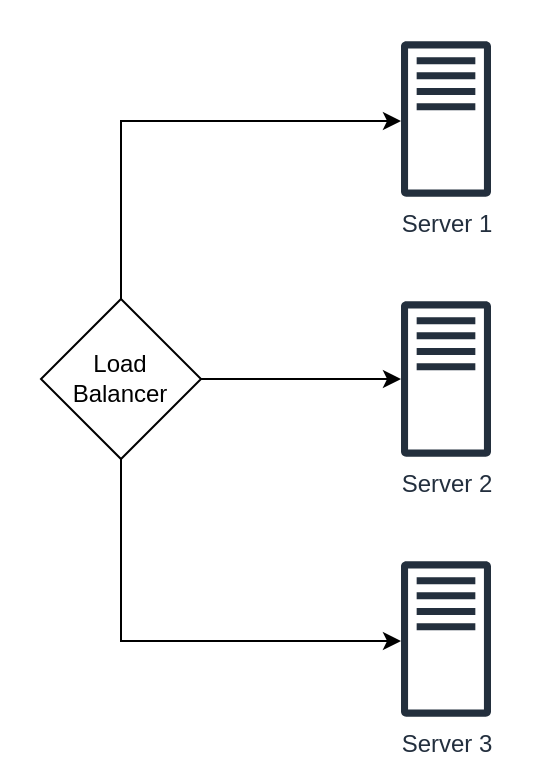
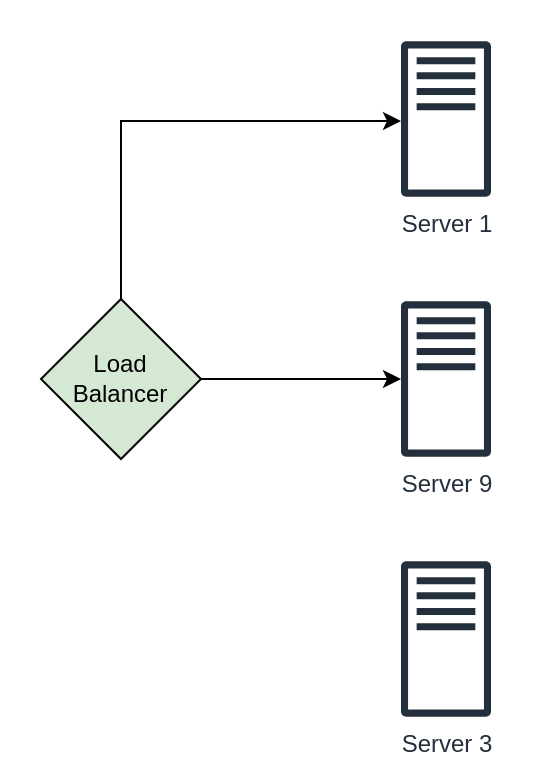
node "Load Balancer": fillcolor #ffffff -> #d5e8d4
node "Server 2": label "Server 2" -> "Server 9"
edge "Load Balancer" -> "Server 3": removed
